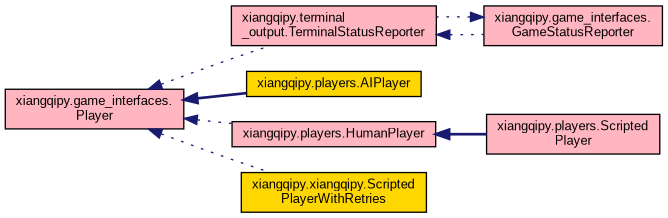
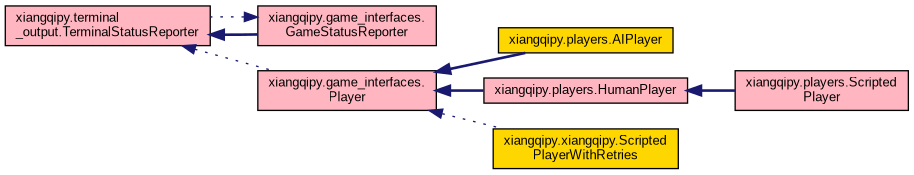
edge "xiangqipy.game_interfaces. GameStatusReporter" -> "xiangqipy.terminal _output.TerminalStatusReporter": style dotted -> bold
edge "xiangqipy.terminal _output.TerminalStatusReporter" -> "xiangqipy.game_interfaces. Player": reversed
edge "xiangqipy.players.HumanPlayer" -> "xiangqipy.game_interfaces. Player": style dotted -> bold
